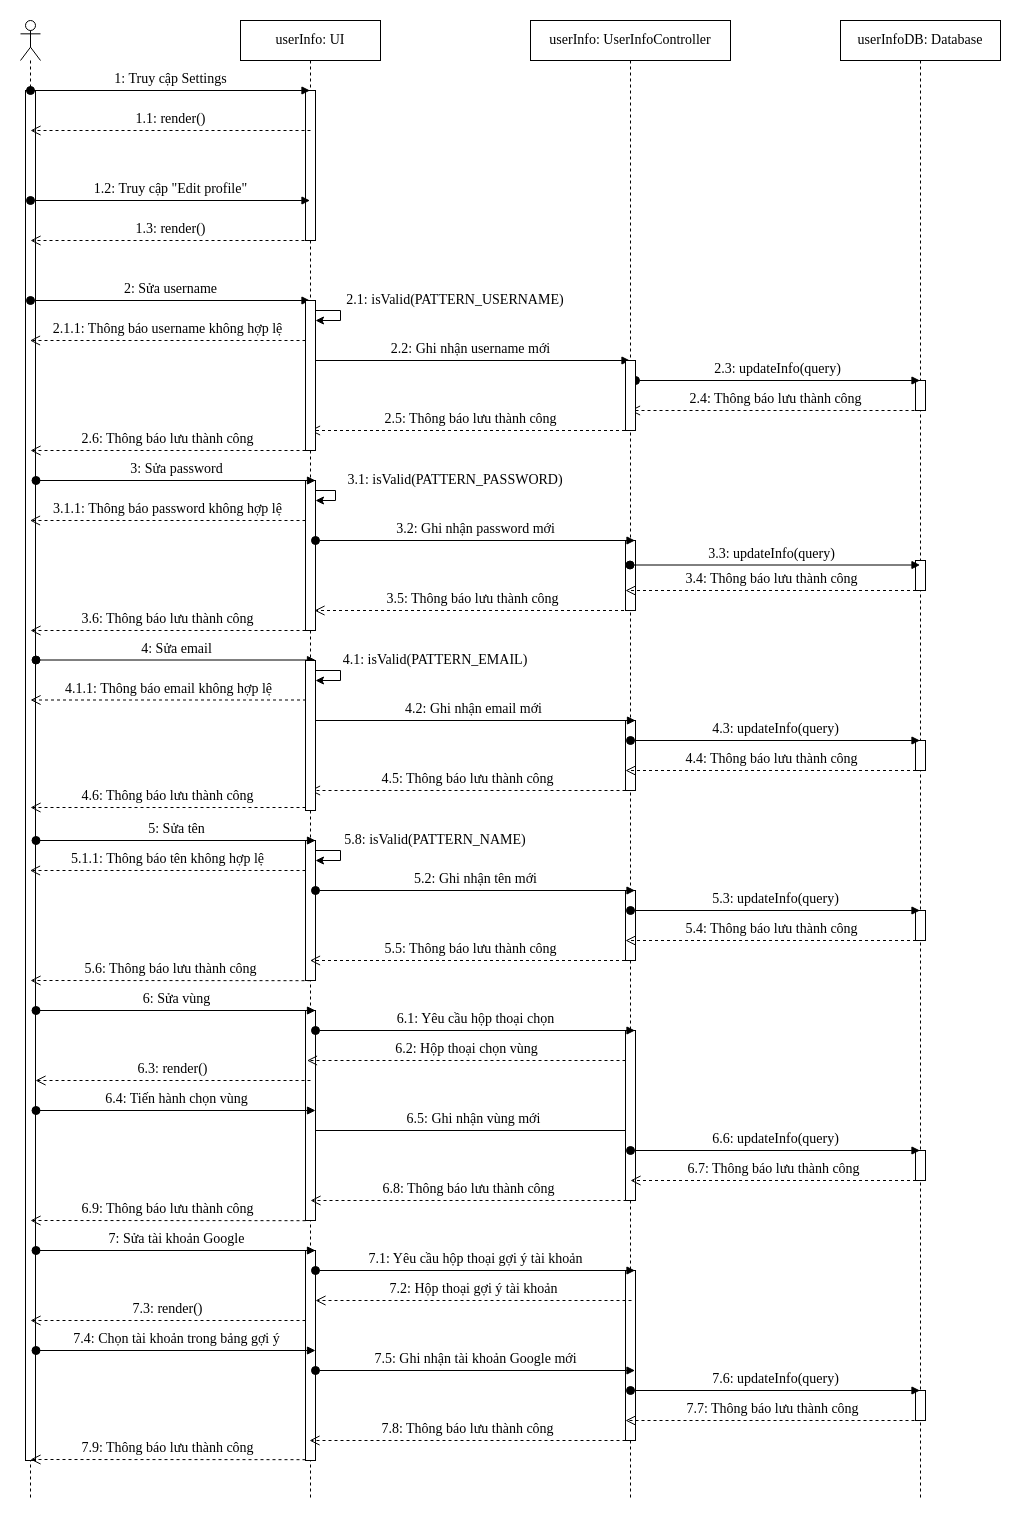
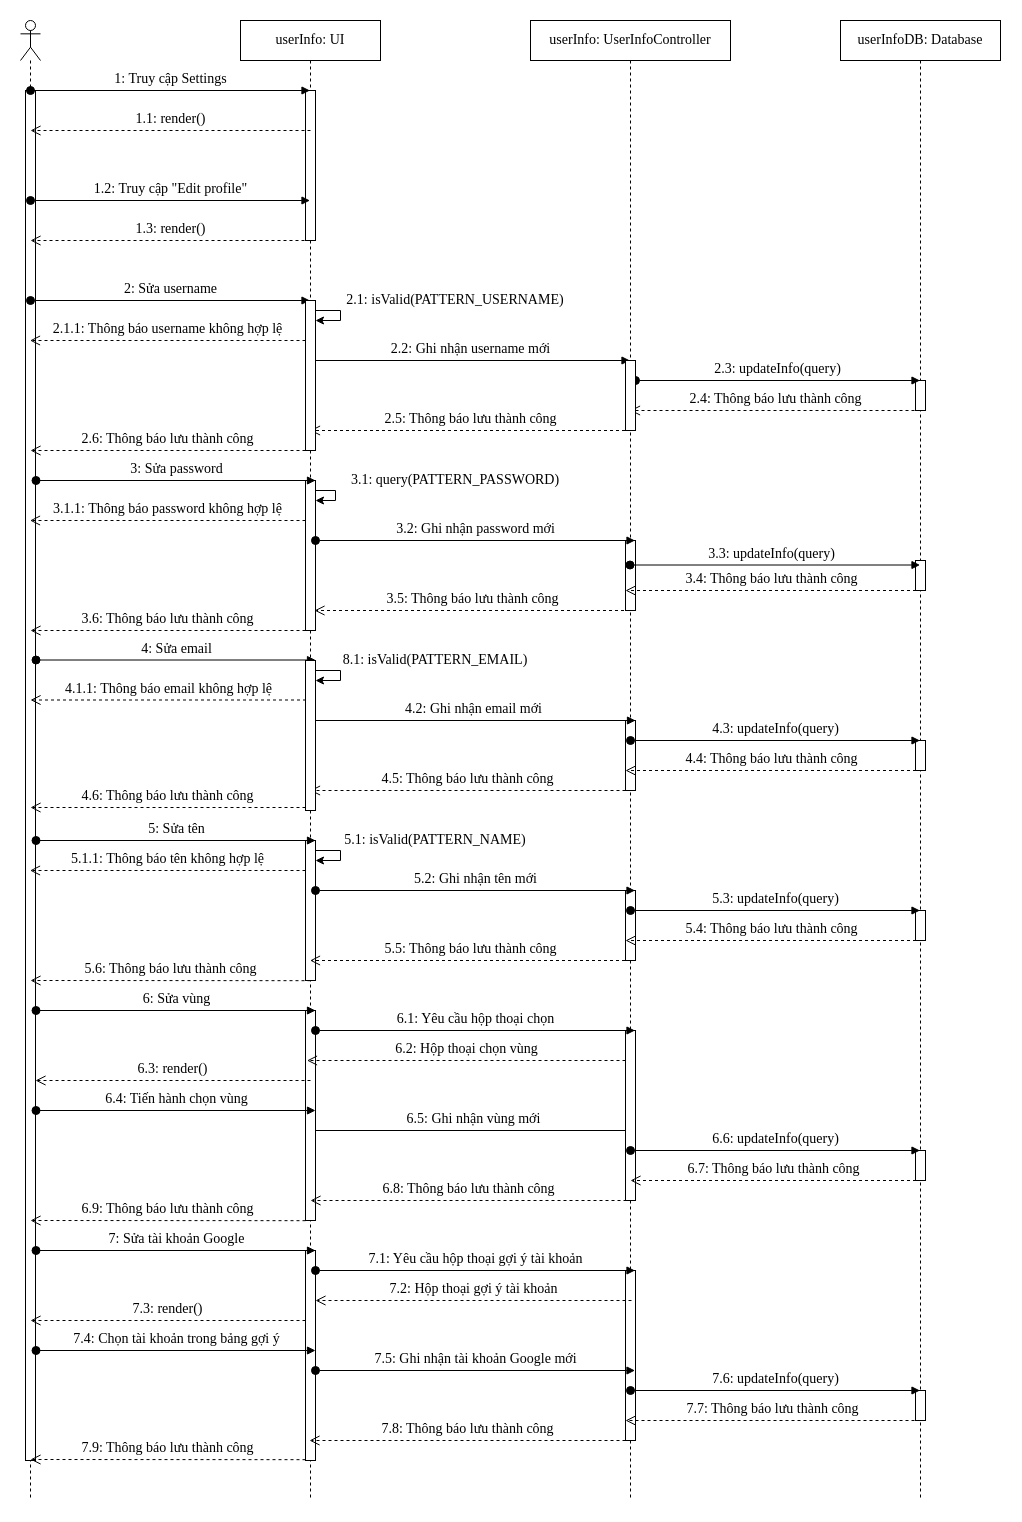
node "3.1: isValid(PATTERN_PASSWORD)": label "3.1: isValid(PATTERN_PASSWORD)" -> "3.1: query(PATTERN_PASSWORD)"
node "4.1: isValid(PATTERN_EMAIL)": label "4.1: isValid(PATTERN_EMAIL)" -> "8.1: isValid(PATTERN_EMAIL)"
node "5.8: isValid(PATTERN_NAME)": label "5.8: isValid(PATTERN_NAME)" -> "5.1: isValid(PATTERN_NAME)"
